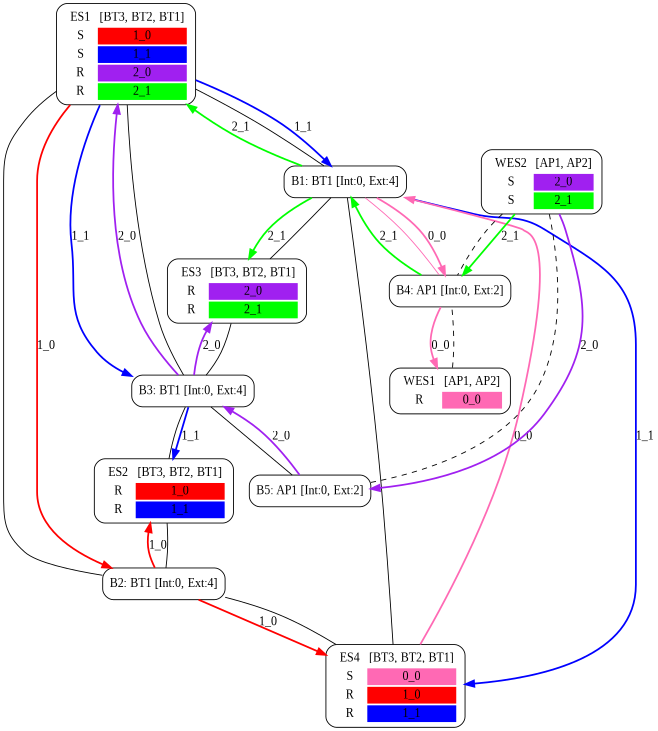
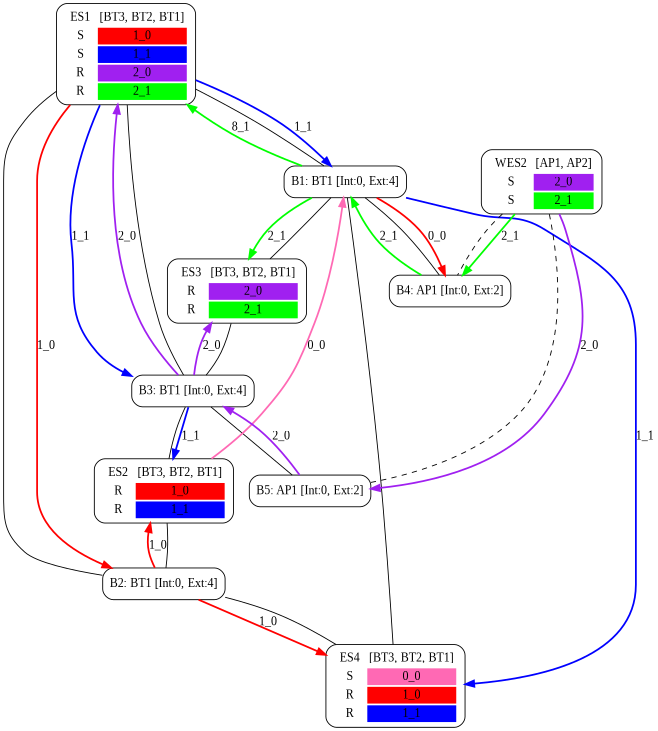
edge "B1: BT1 [Int:0, Ext:4]" -> "ES1": label "2_1" -> "8_1"
edge "B1: BT1 [Int:0, Ext:4]" -> "B4: AP1 [Int:0, Ext:2]": color hotpink -> red
edge "B1: BT1 [Int:0, Ext:4]" -- "B4: AP1 [Int:0, Ext:2]": color hotpink -> black
edge "ES4" -> "B1: BT1 [Int:0, Ext:4]": now "ES2" -> "B1: BT1 [Int:0, Ext:4]"
node "WES1": removed
